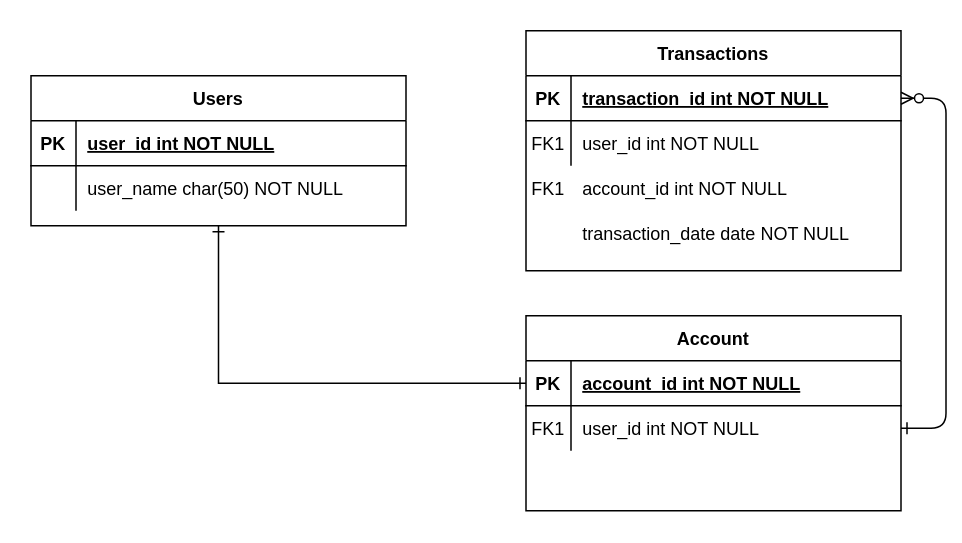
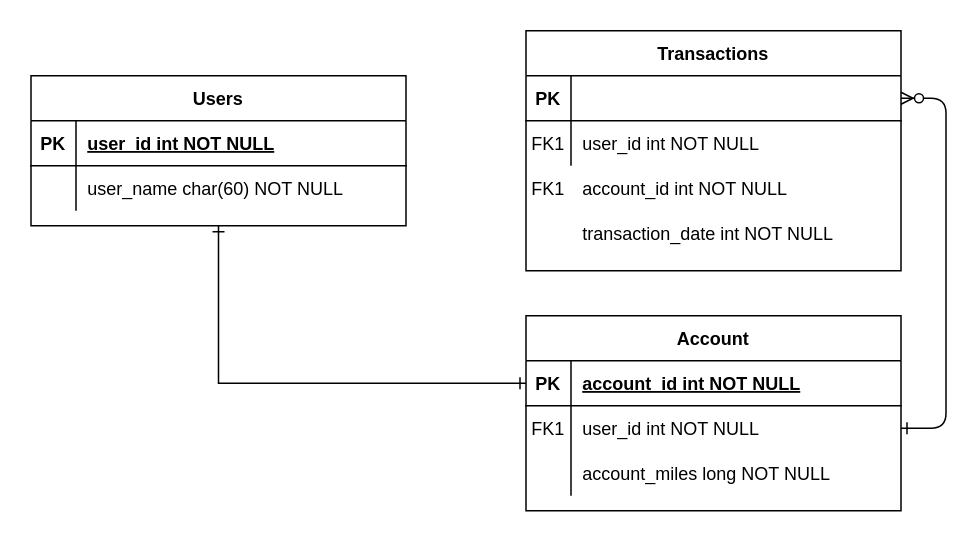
node "transaction_id int NOT NULL": removed
node "user_name char(50) NOT NULL": label "user_name char(50) NOT NULL" -> "user_name char(60) NOT NULL"
node "transaction_date date NOT NULL": label "transaction_date date NOT NULL" -> "transaction_date int NOT NULL"
node "account_miles long NOT NULL": added
